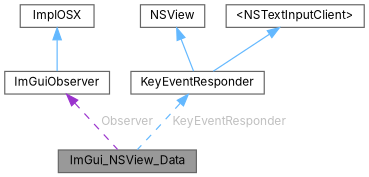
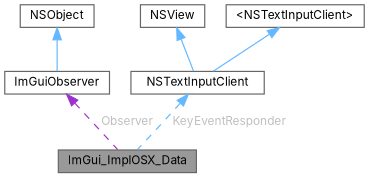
node "ImplOSX": label "ImplOSX" -> "NSObject"
node "KeyEventResponder": label "KeyEventResponder" -> "NSTextInputClient"
node "ImGui_NSView_Data": label "ImGui_NSView_Data" -> "ImGui_ImplOSX_Data"
